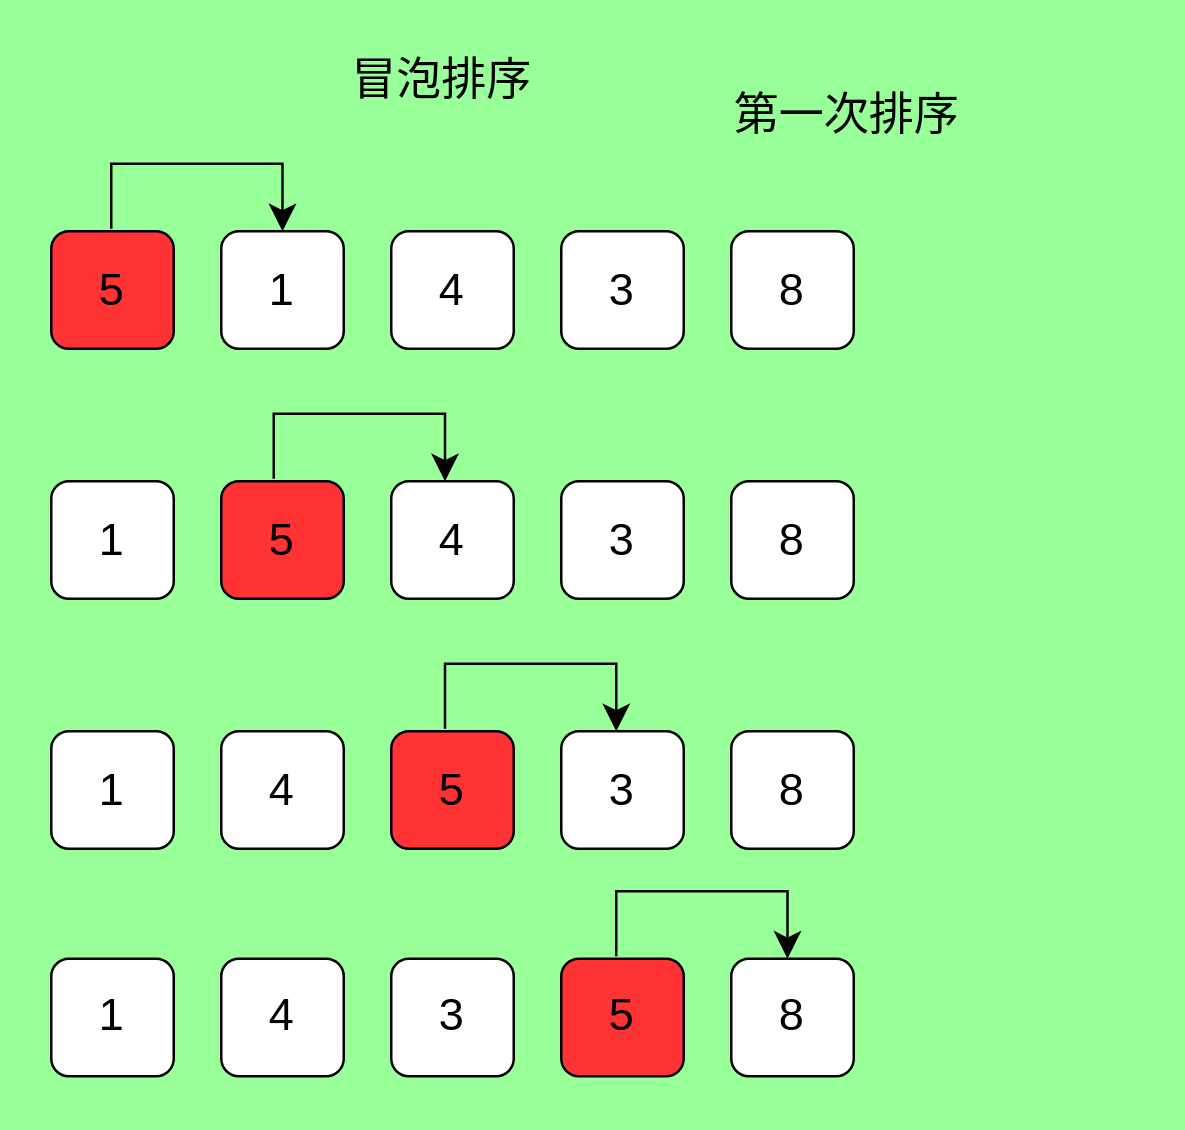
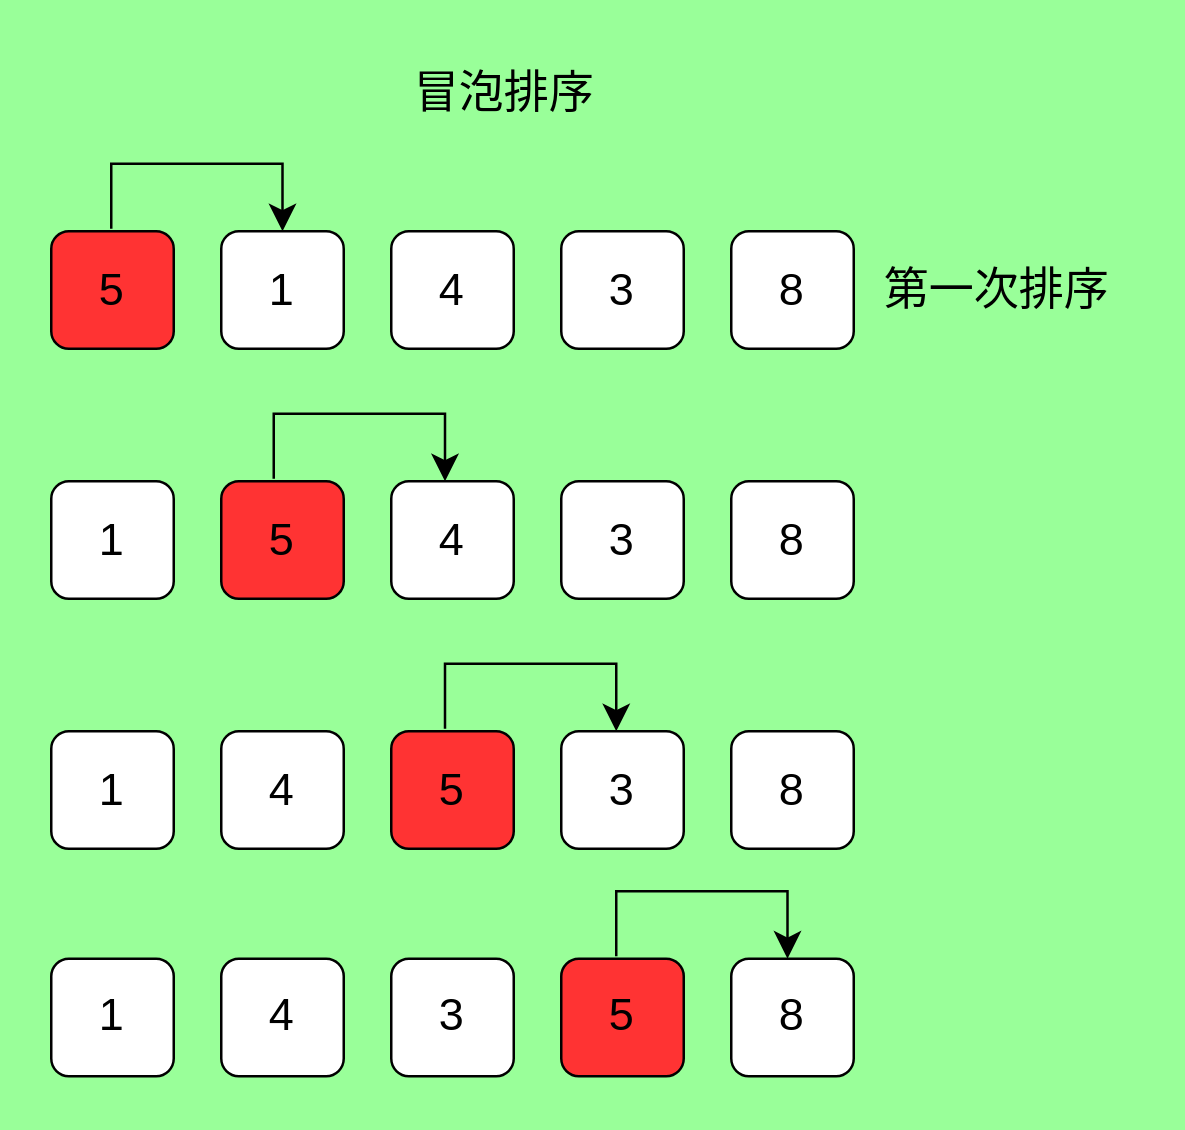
node "冒泡排序": moved (441, 81) -> (504, 94)
node "第一次排序": moved (846, 115) -> (996, 290)
